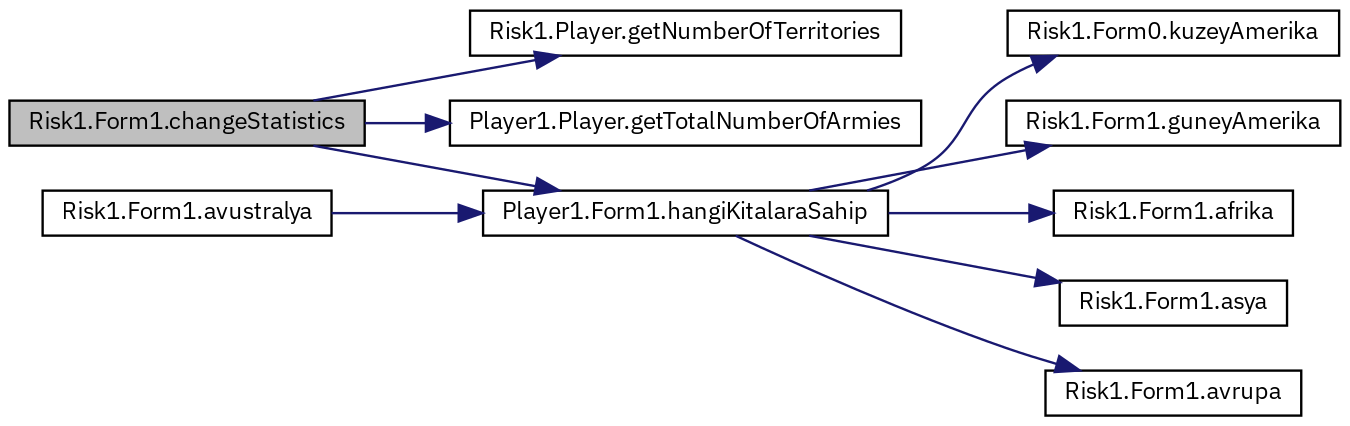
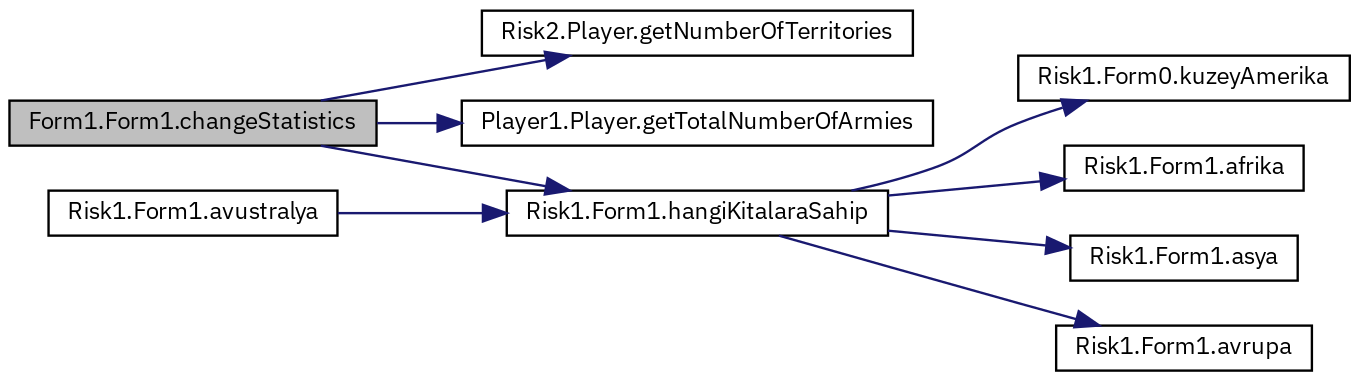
node "Risk1.Player.getNumberOfTerritories": label "Risk1.Player.getNumberOfTerritories" -> "Risk2.Player.getNumberOfTerritories"
node "Risk1.Form1.changeStatistics": label "Risk1.Form1.changeStatistics" -> "Form1.Form1.changeStatistics"
node "Risk1.Form1.guneyAmerika": removed
node "Player1.Form1.hangiKitalaraSahip": label "Player1.Form1.hangiKitalaraSahip" -> "Risk1.Form1.hangiKitalaraSahip"
